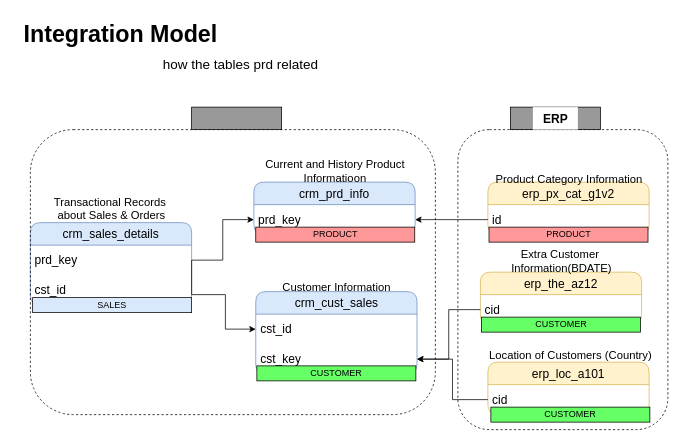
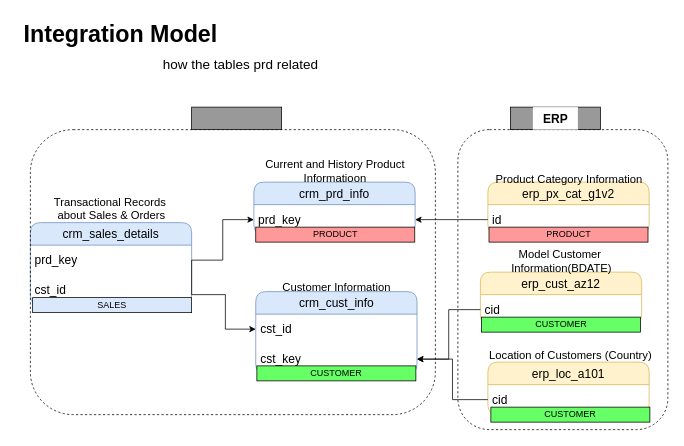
node "Extra Customer Information(BDATE)": label "Extra Customer Information(BDATE)" -> "Model Customer Information(BDATE)"
node "erp_the_az12": label "erp_the_az12" -> "erp_cust_az12"
node "crm_cust_sales": label "crm_cust_sales" -> "crm_cust_info"
